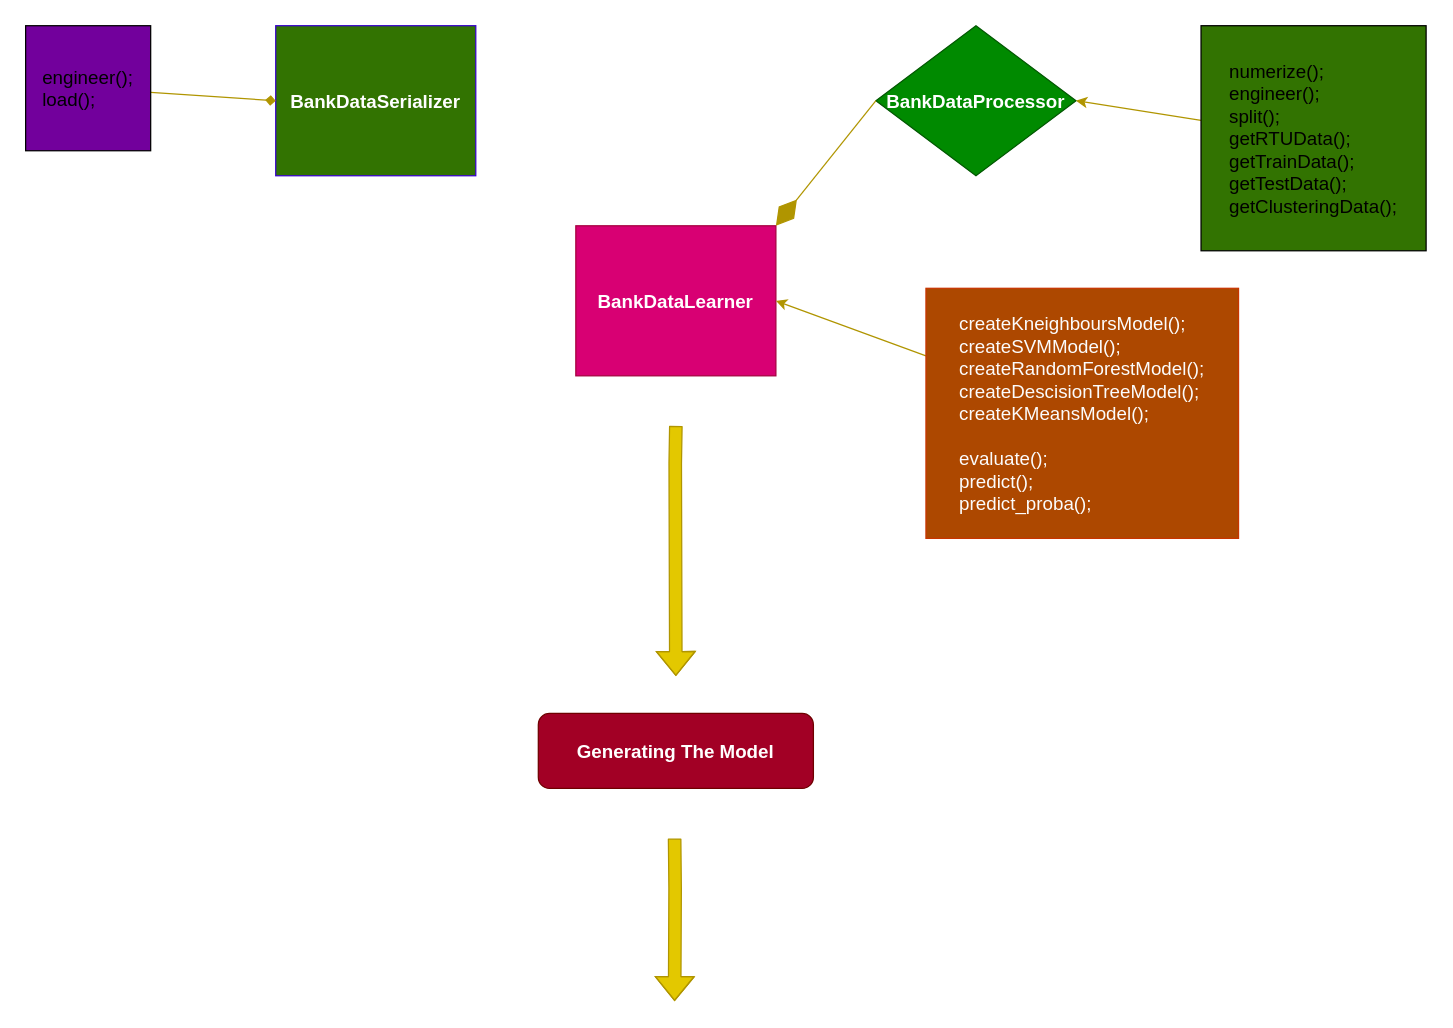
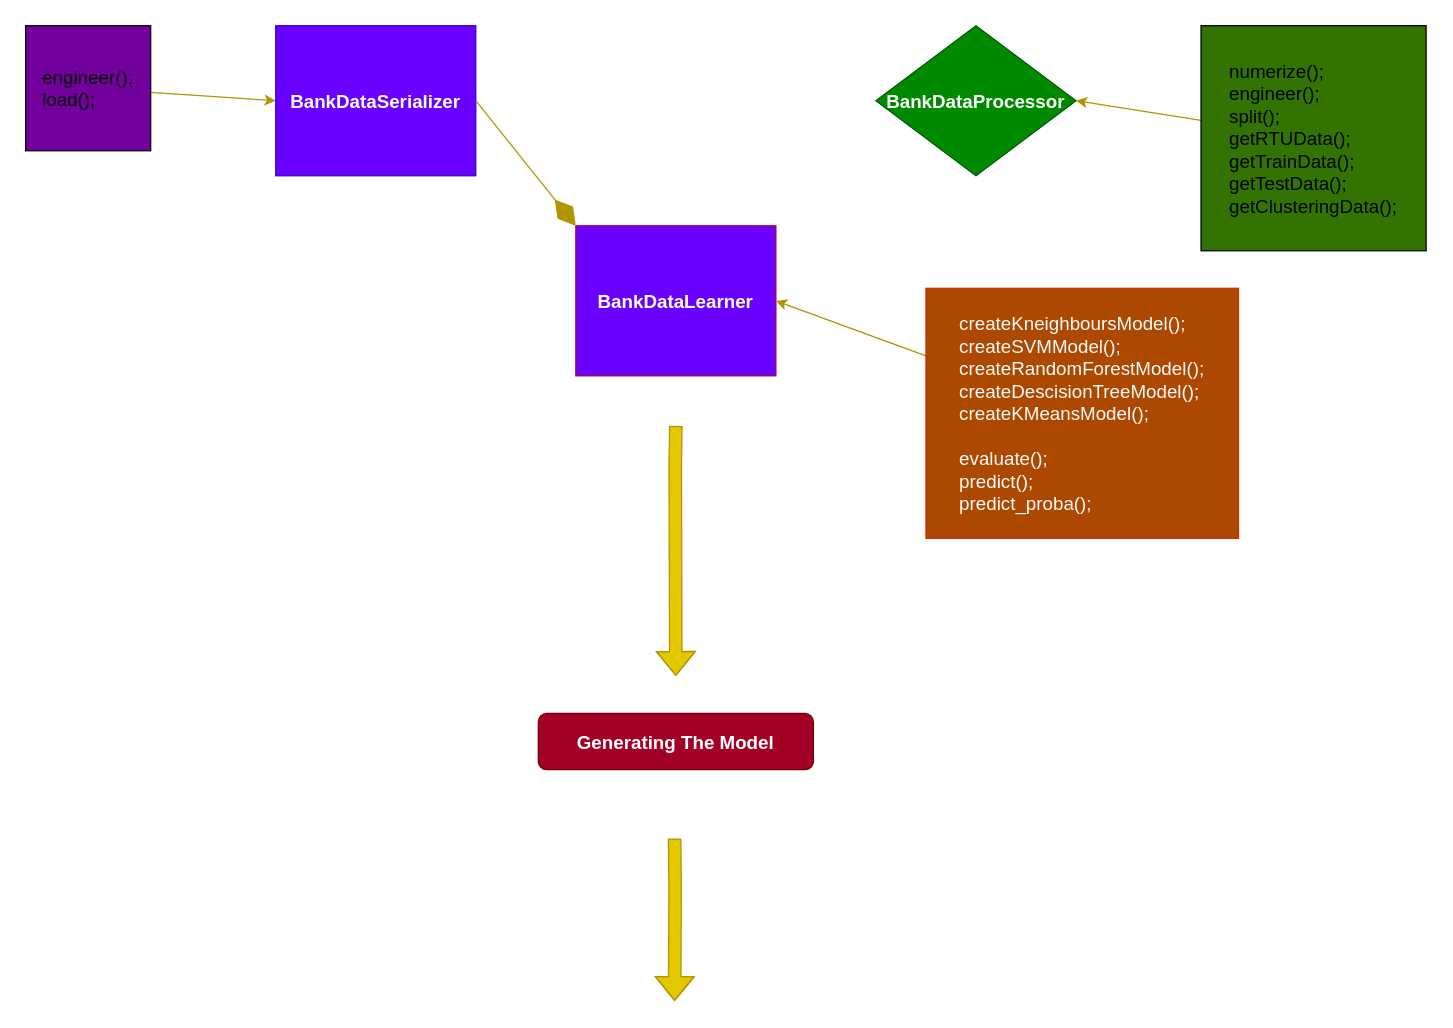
edge "engineer(); load();" -> "BankDataSerializer": arrowhead diamond -> classic
node "BankDataSerializer": fillcolor #327301 -> #6a00ff
edge "BankDataSerializer" -> "BankDataLearner": added
edge "BankDataProcessor" -> "BankDataLearner": removed
node "BankDataLearner": fillcolor #d80073 -> #6a00ff
node "Generating The Model": size 275x75 -> 275x56
